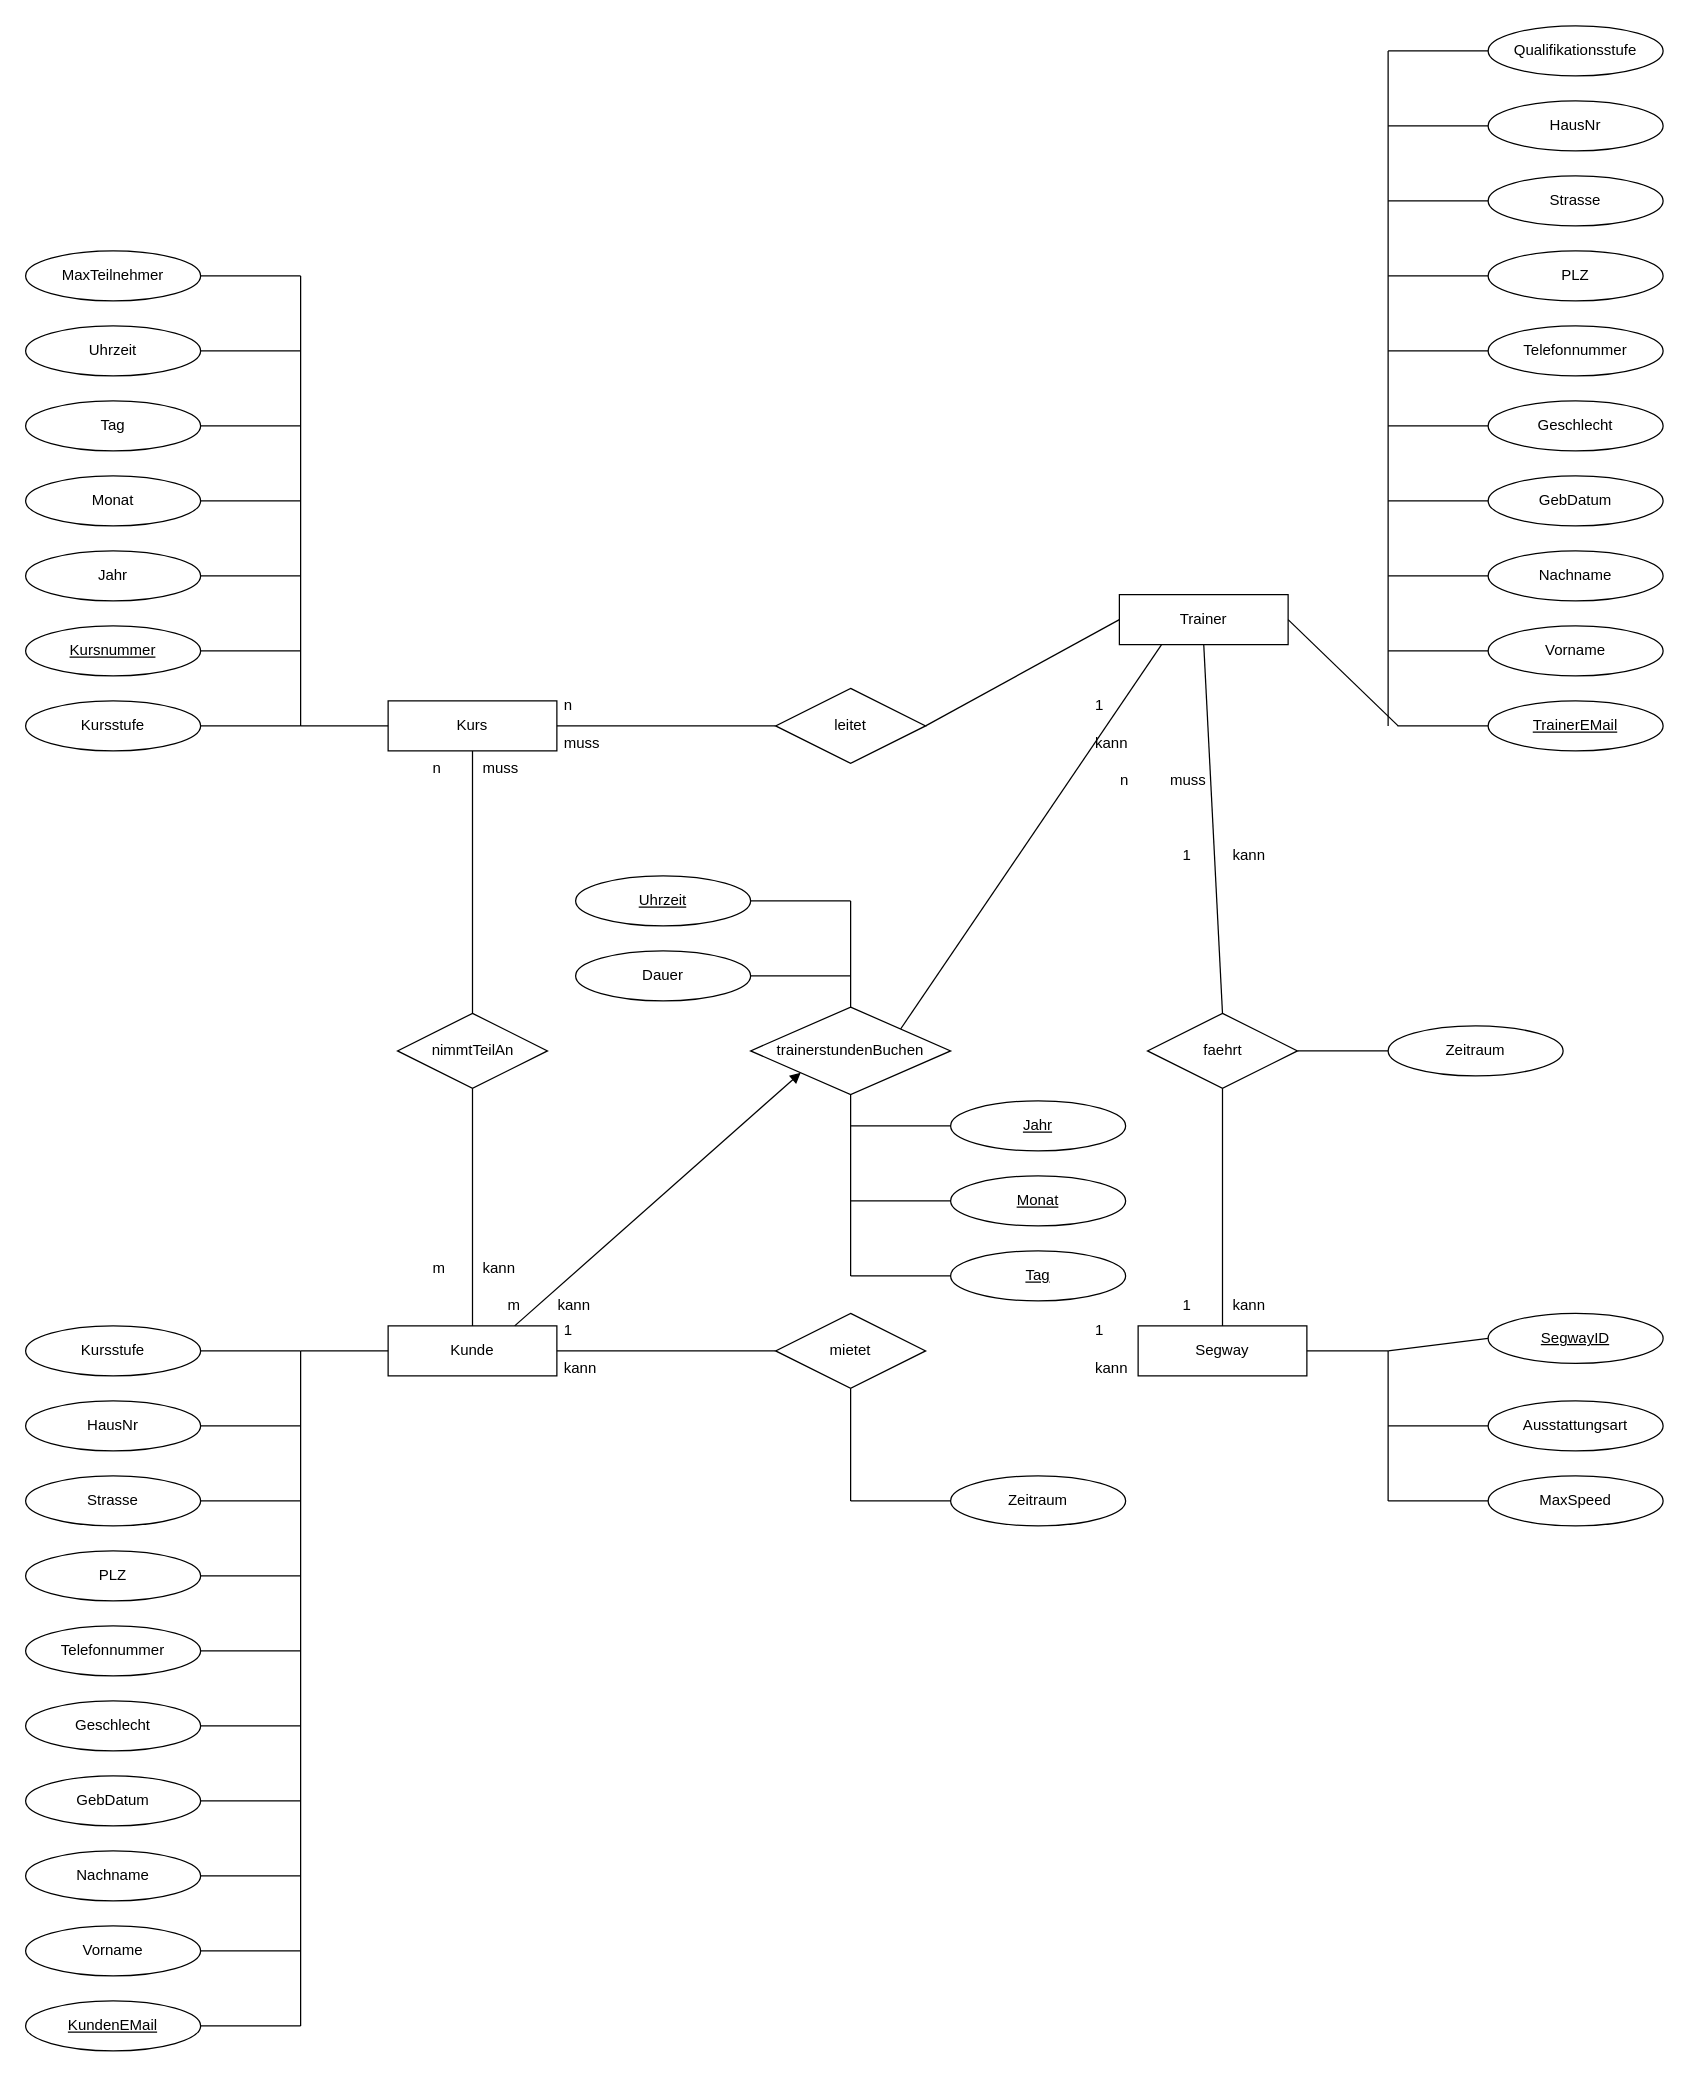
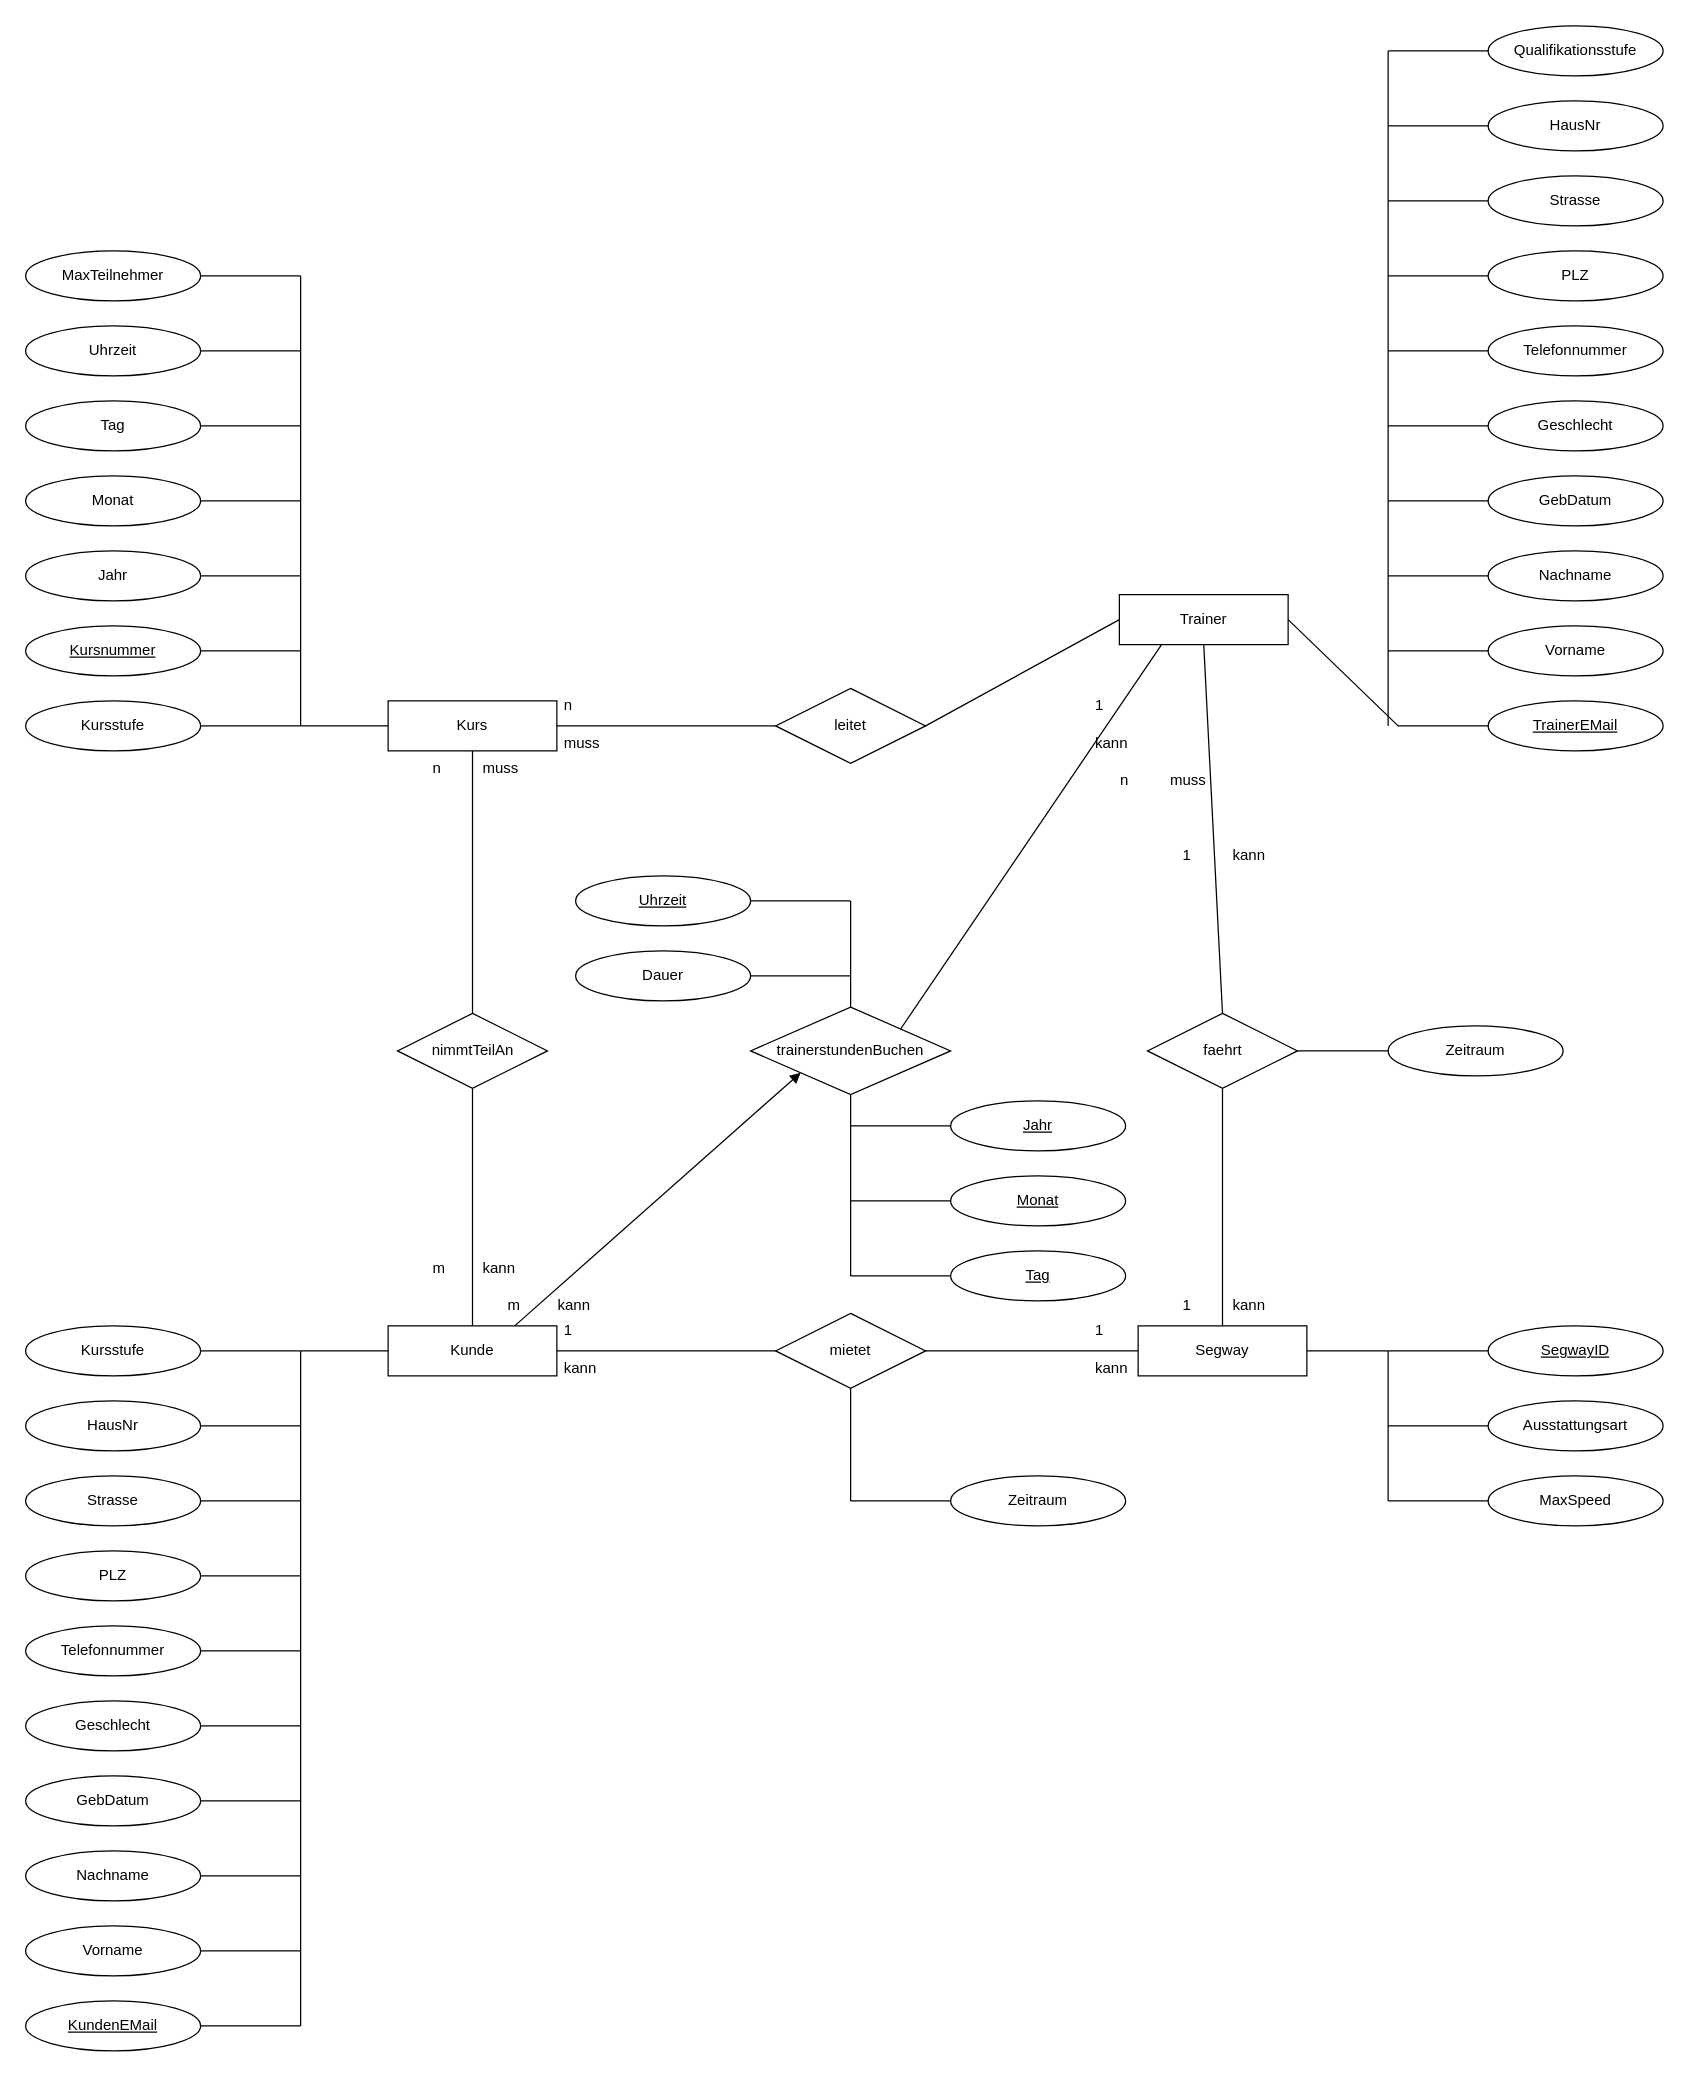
node "SegwayID": moved (1576, 1338) -> (1576, 1351)
edge "mietet" -- "Segway": added
